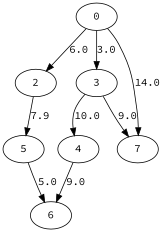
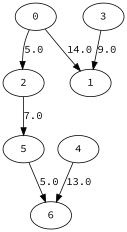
edge "0" -> "3": removed, label "3.0"
edge "0" -> "2": label "6.0" -> "5.0"
edge "3" -> "4": removed, label "10.0"
edge "2" -> "5": label "7.9" -> "7.0"
node "7": label "7" -> "1"
edge "4" -> "6": label "9.0" -> "13.0"
